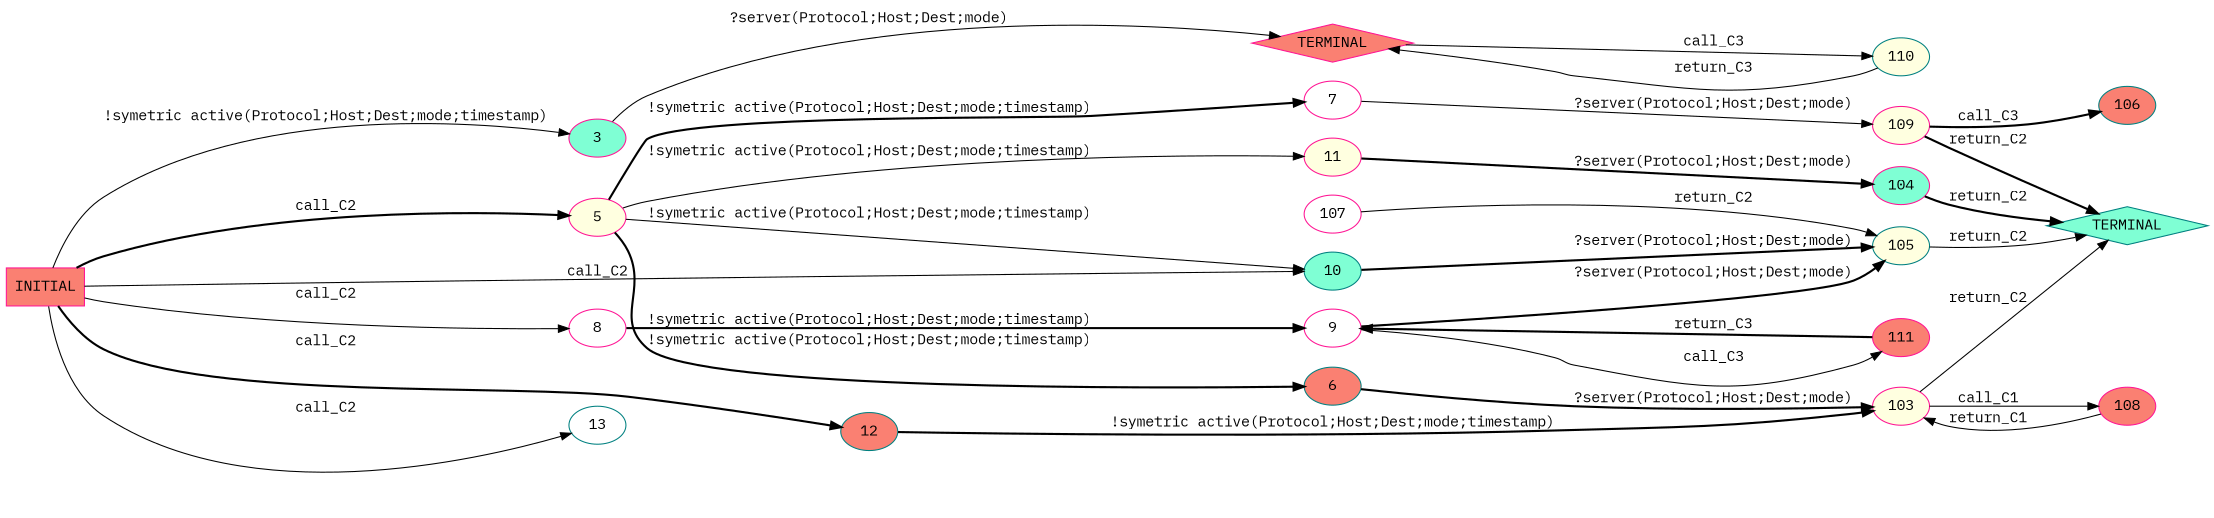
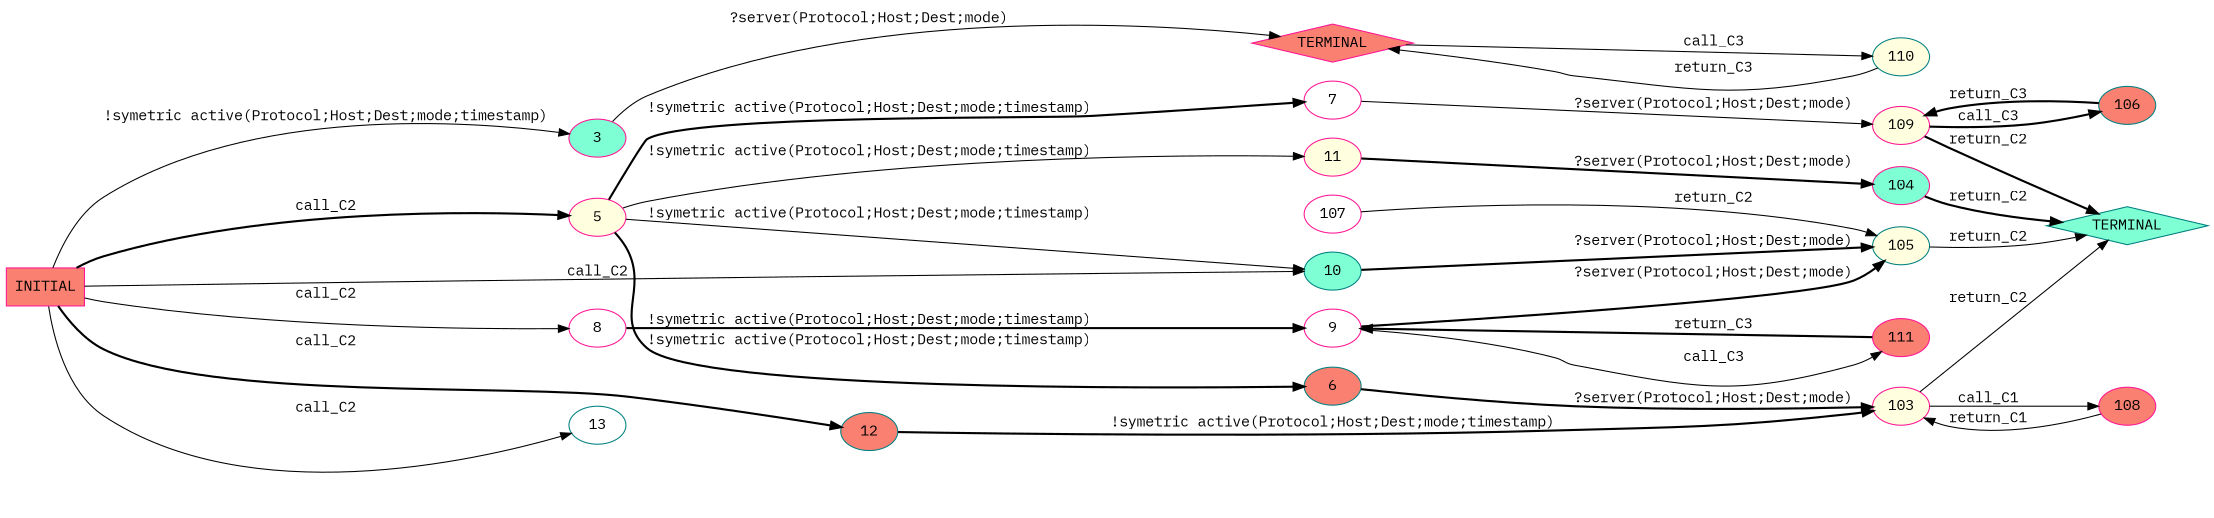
edge "106" -> "109": added, label "return_C3"
